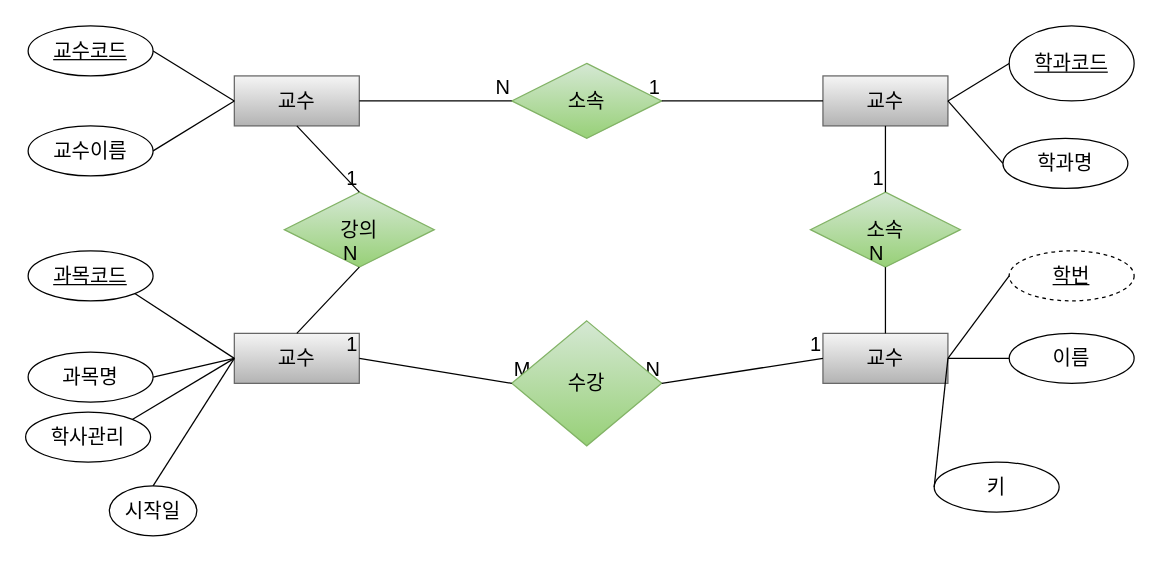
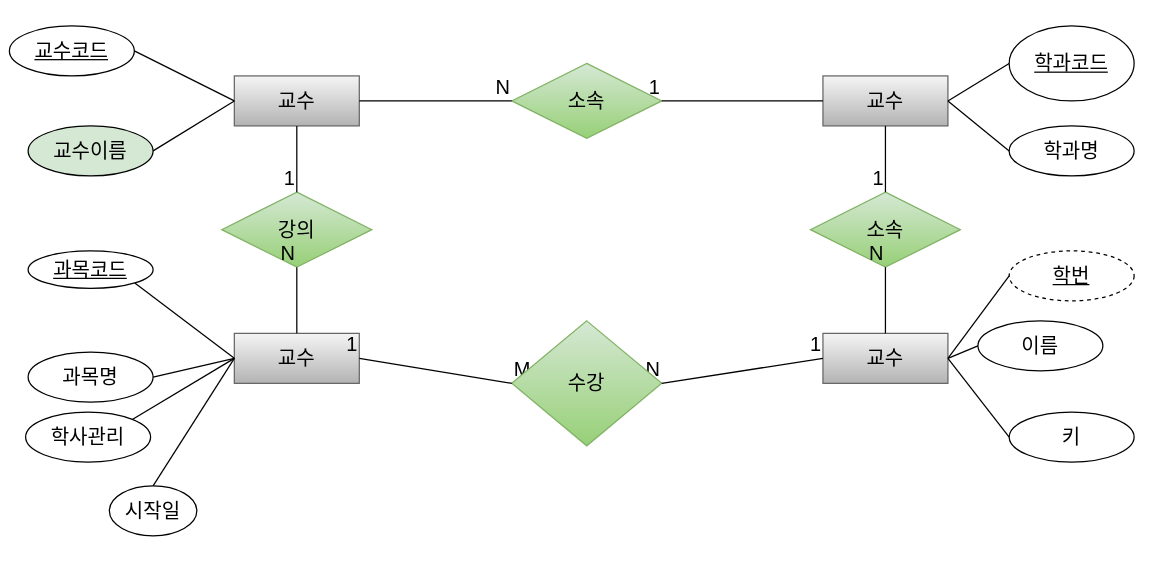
node "교수코드": moved (91, 51) -> (72, 51)
node "교수이름": fillcolor #ffffff -> #d5e8d4
node "학과명": moved (1066, 163) -> (1072, 151)
node "강의": moved (359, 229) -> (297, 229)
node "과목코드": size 125x50 -> 125x38
node "이름": moved (1072, 358) -> (1041, 346)
node "키": moved (997, 487) -> (1072, 437)
